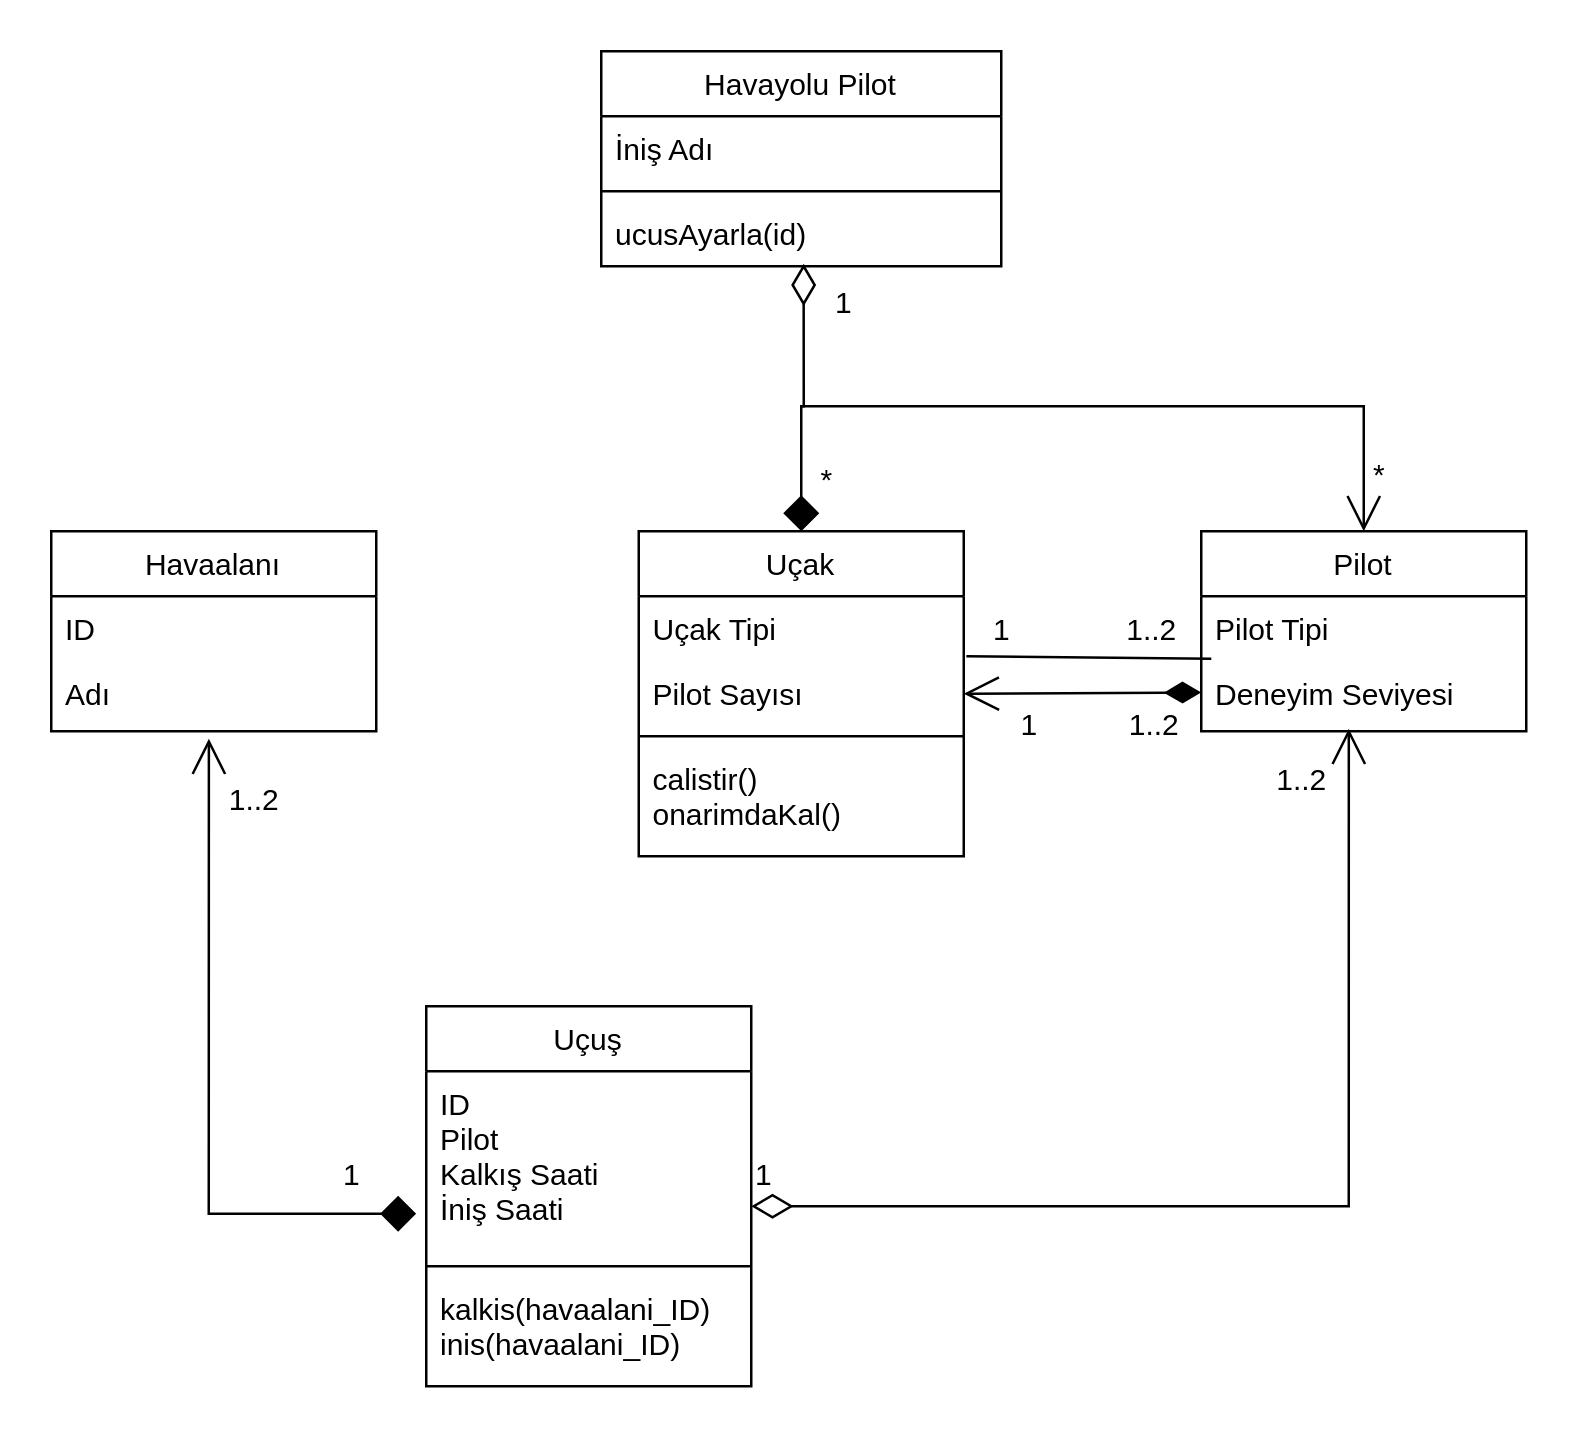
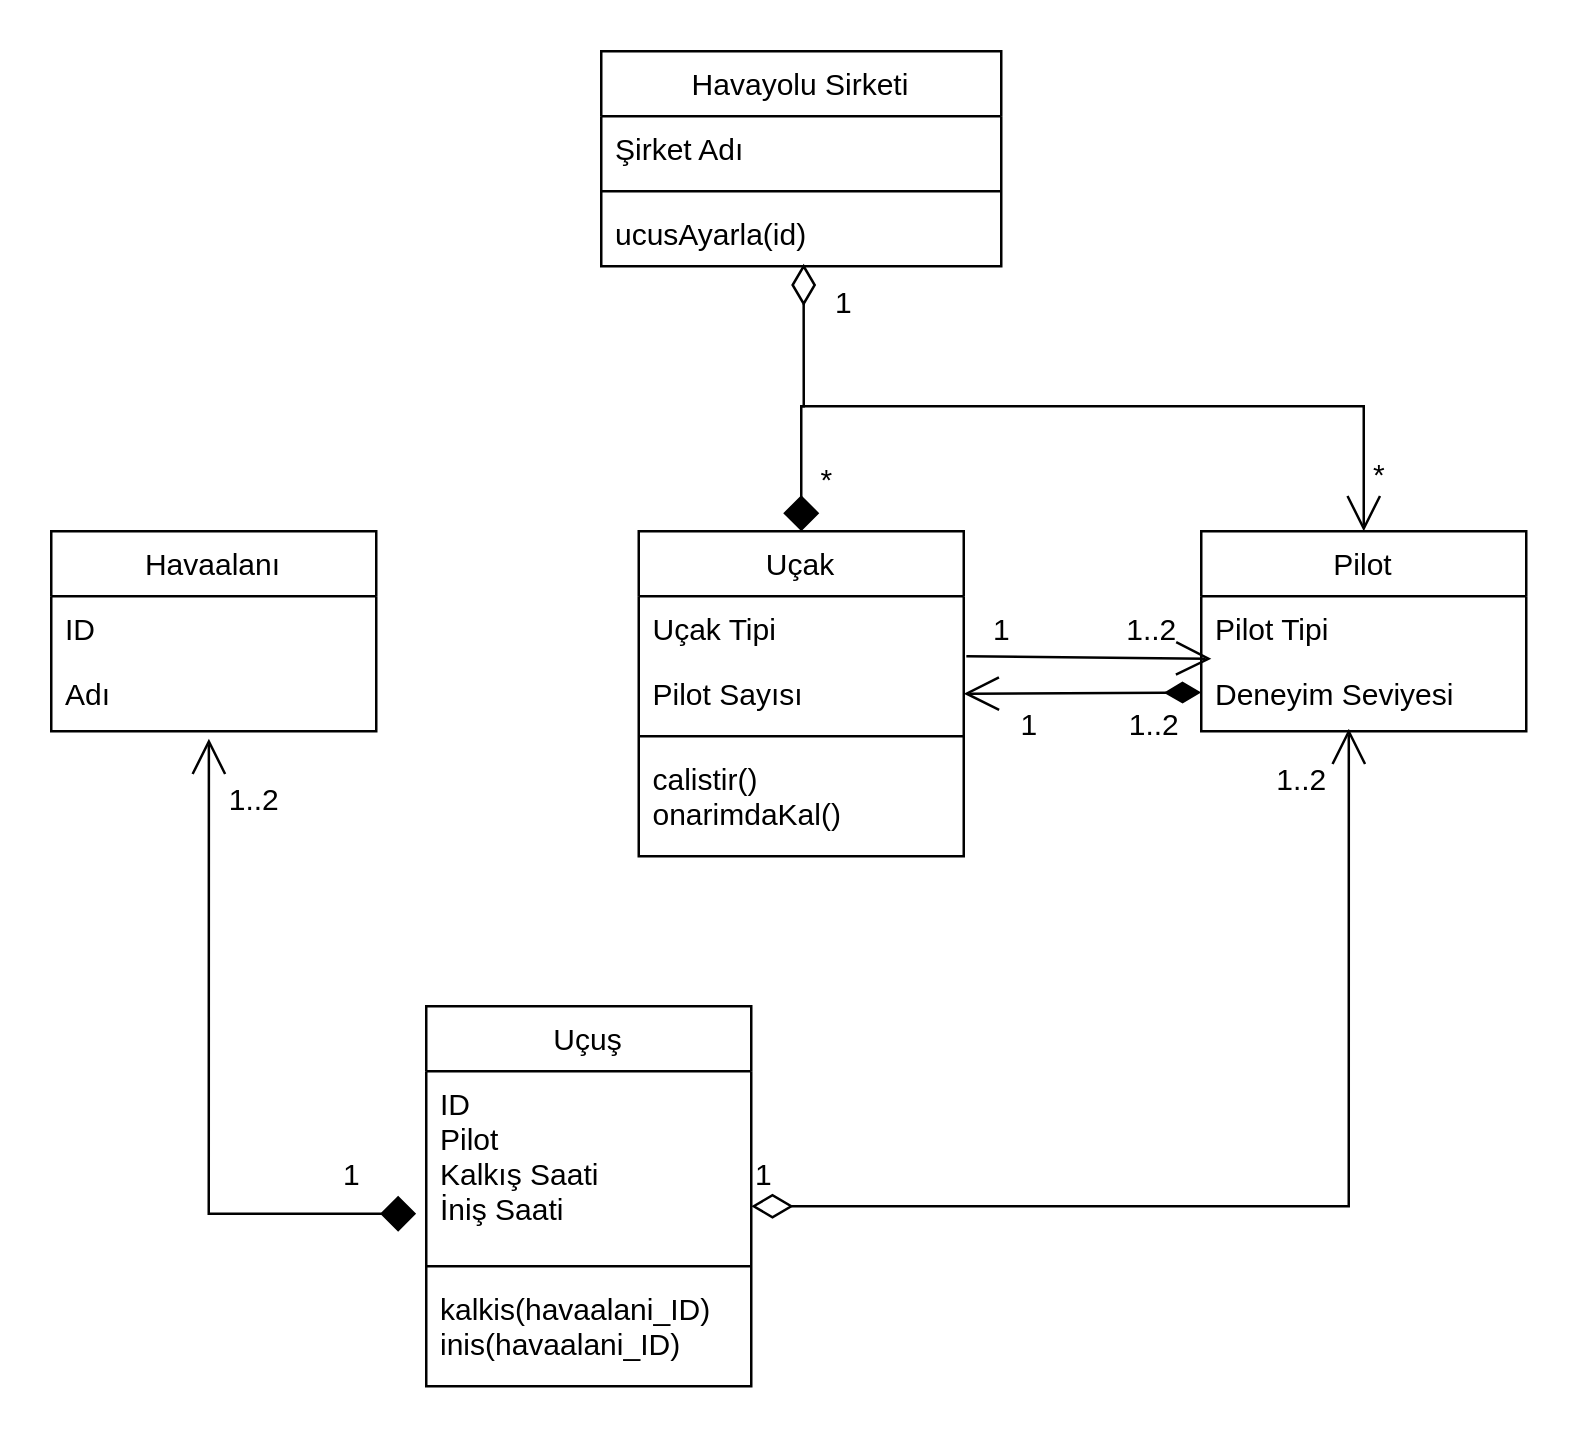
node "Havayolu Pilot": label "Havayolu Pilot" -> "Havayolu Sirketi"
node "İniş Adı": label "İniş Adı" -> "Şirket Adı"
edge "Pilot Sayısı" -- "Deneyim Seviyesi": arrowhead none -> open
